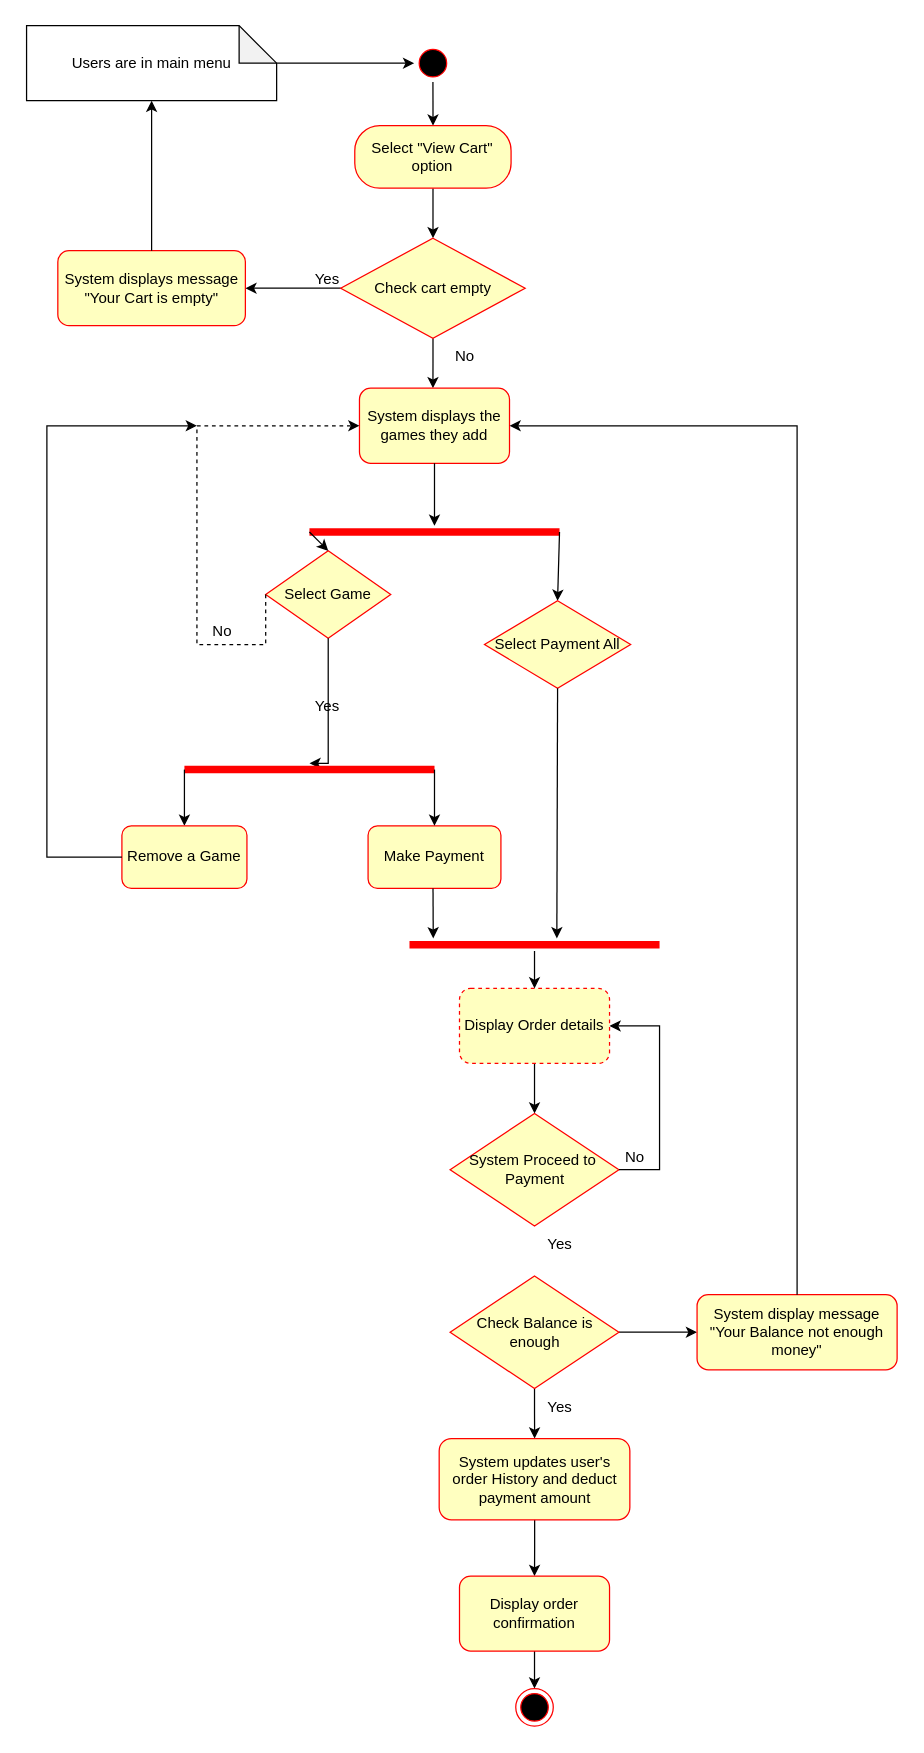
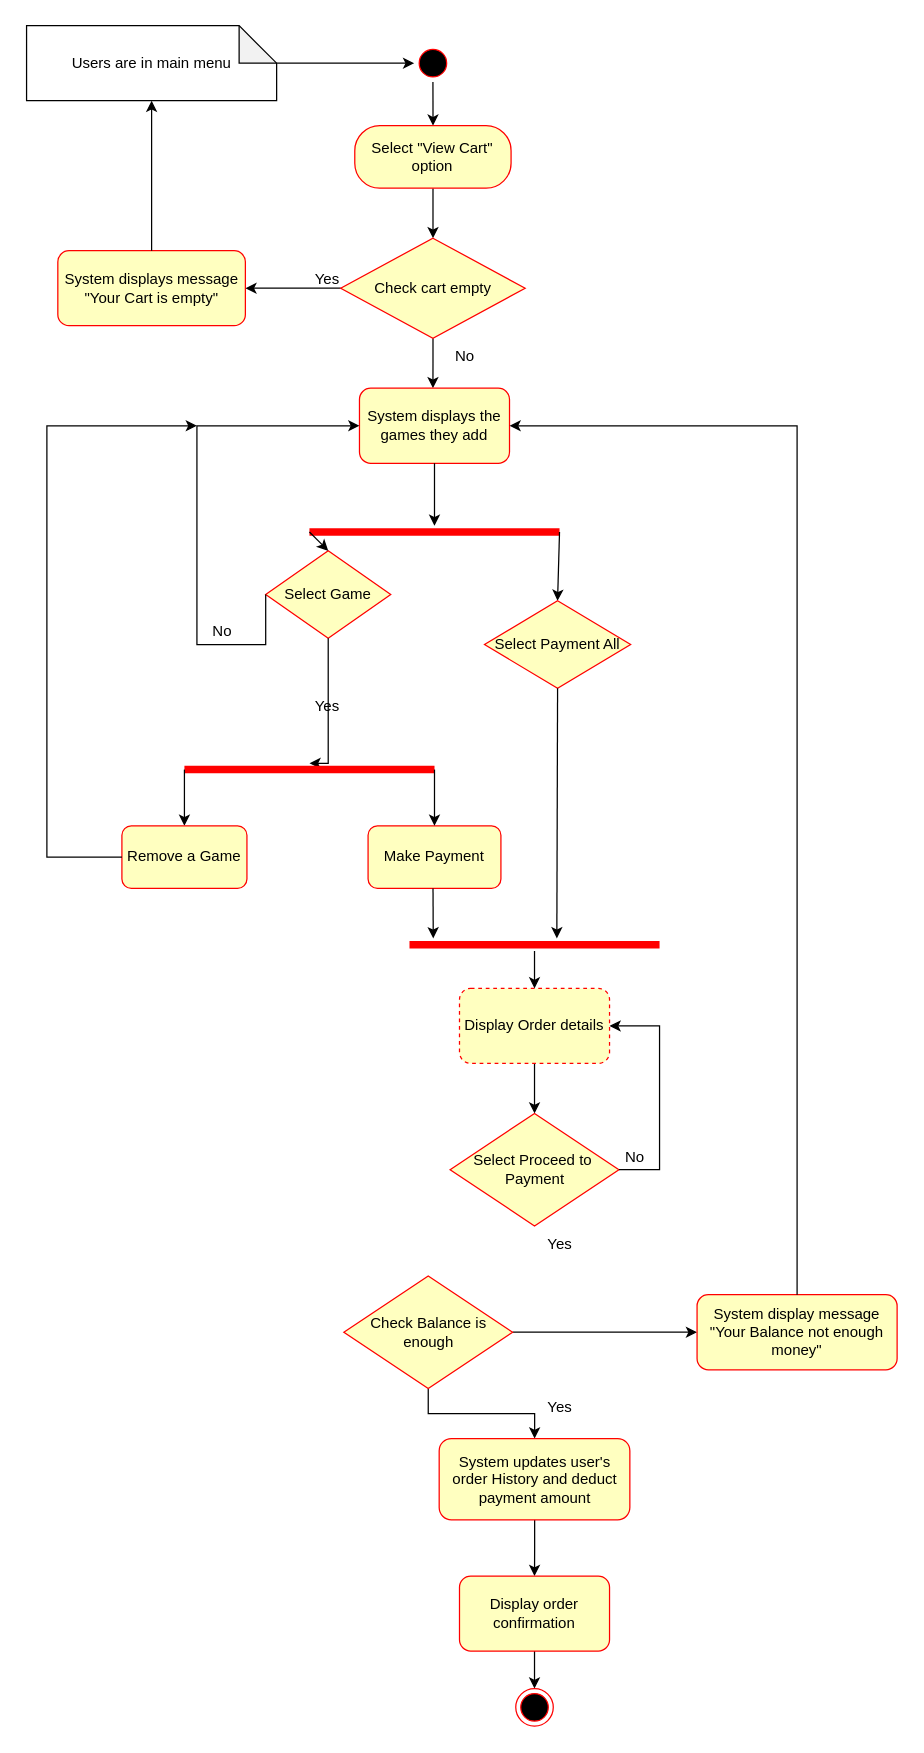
edge "Select Game" -> "System displays the games they add": style dashed -> solid
node "System Proceed to Payment": label "System Proceed to Payment" -> "Select Proceed to Payment"
node "Check Balance is enough": moved (534, 1332) -> (428, 1332)
